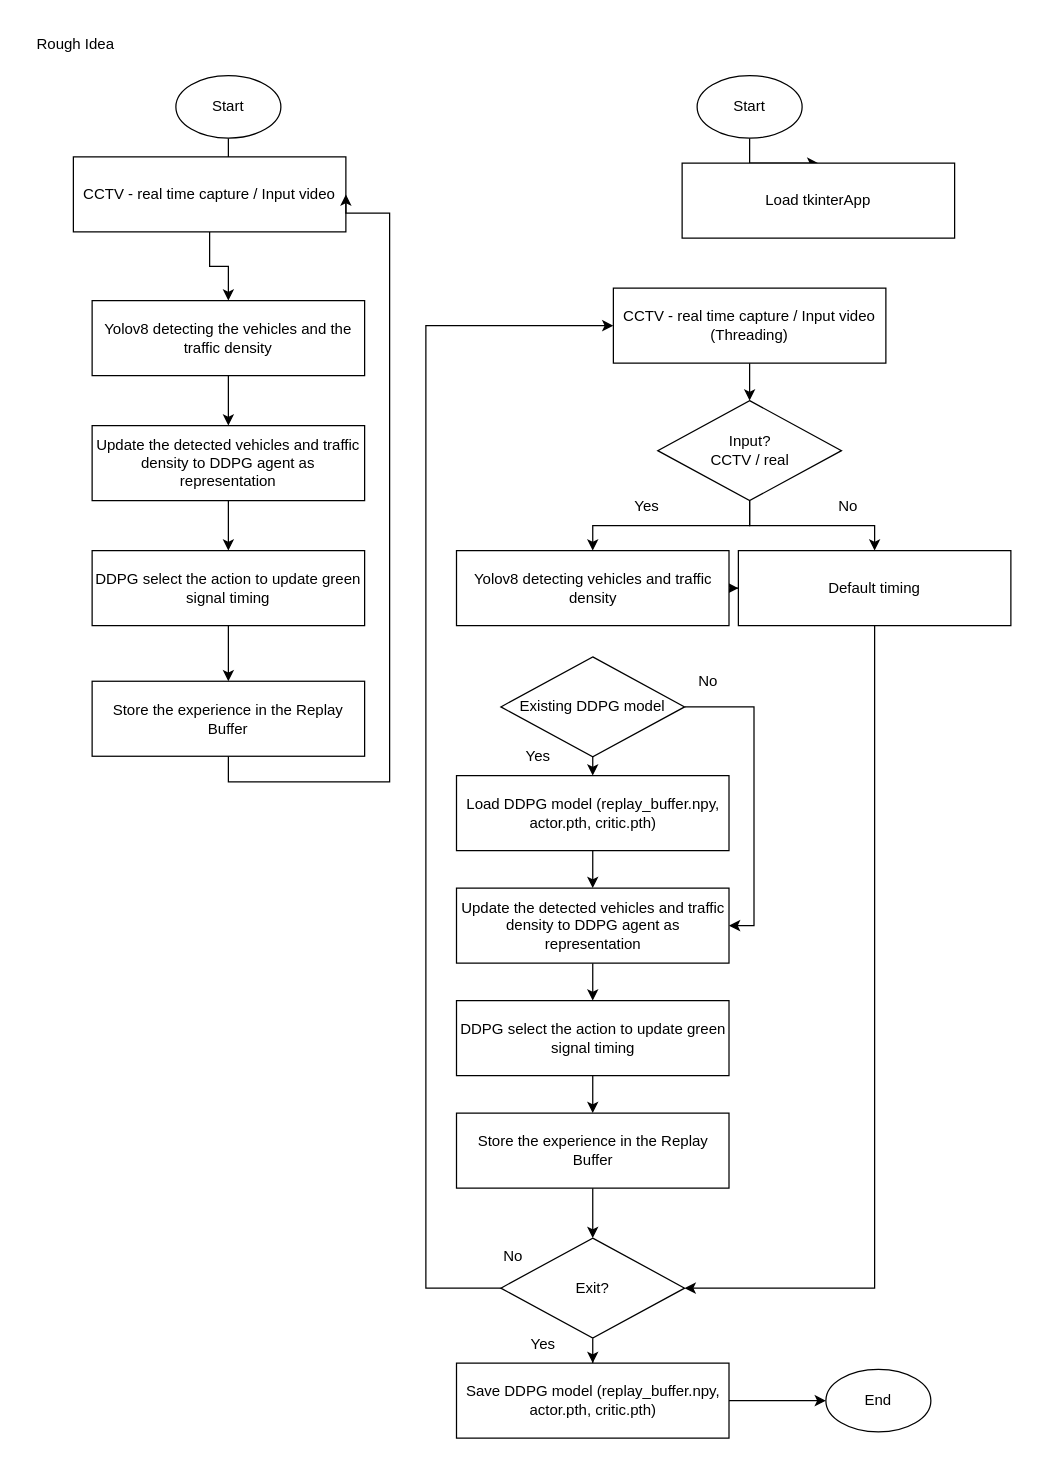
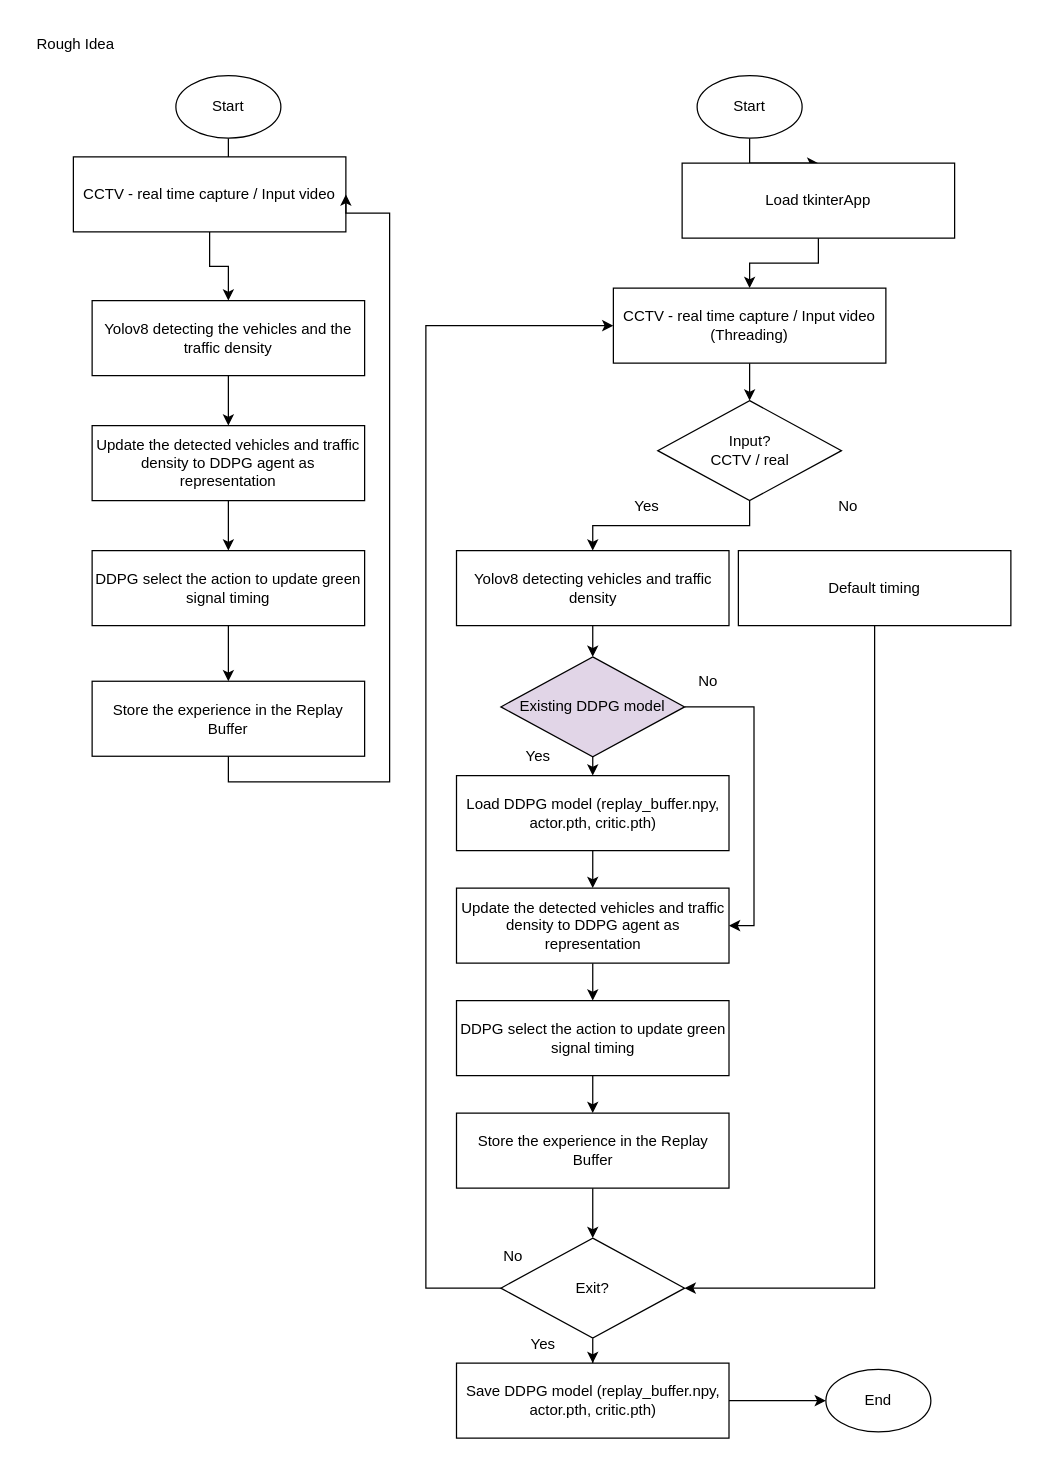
edge "Load tkinterApp" -> "CCTV - real time capture / Input video (Threading)": added
edge "Input? CCTV / real" -> "Default timing": removed
edge "Yolov8 detecting vehicles and traffic density" -> "Default timing": now "Yolov8 detecting vehicles and traffic density" -> "Existing DDPG model"
node "Existing DDPG model": fillcolor #ffffff -> #e1d5e7
